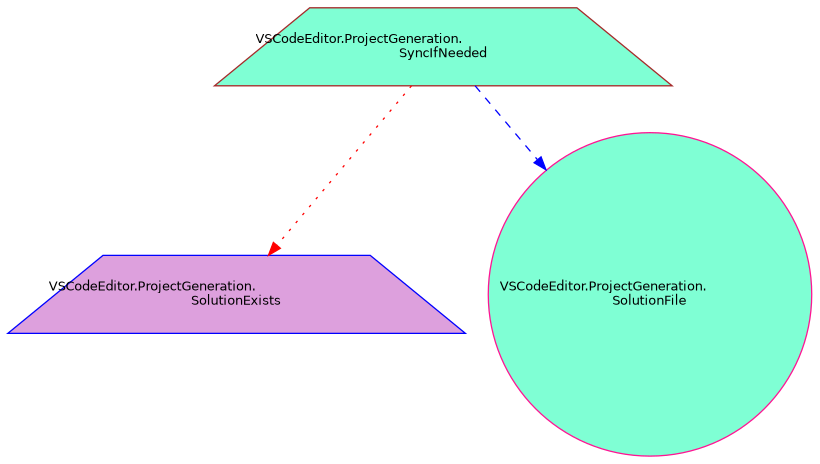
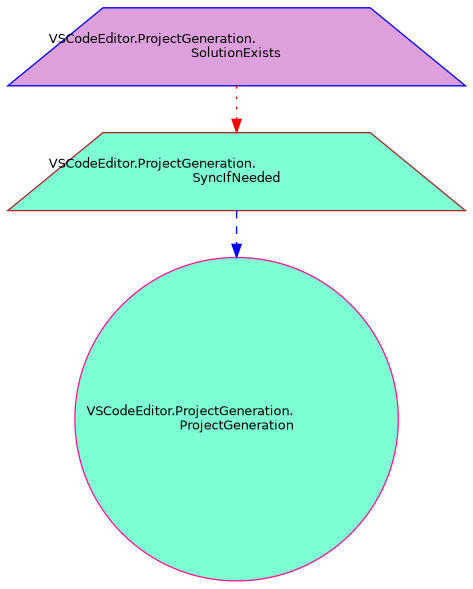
edge "VSCodeEditor.ProjectGeneration. SyncIfNeeded" -> "VSCodeEditor.ProjectGeneration. SolutionExists": reversed
node "VSCodeEditor.ProjectGeneration. SolutionFile": label "VSCodeEditor.ProjectGeneration. SolutionFile" -> "VSCodeEditor.ProjectGeneration. ProjectGeneration"
